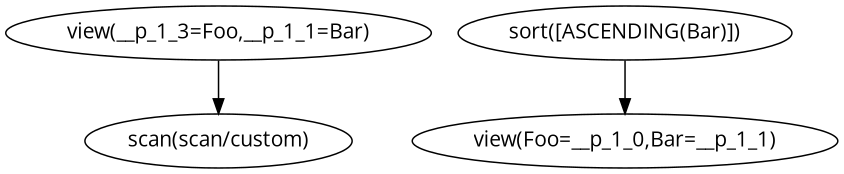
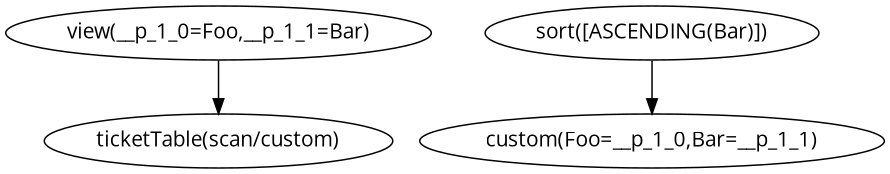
node "view(__p_1_3=Foo,__p_1_1=Bar)": label "view(__p_1_3=Foo,__p_1_1=Bar)" -> "view(__p_1_0=Foo,__p_1_1=Bar)"
node "scan(scan/custom)": label "scan(scan/custom)" -> "ticketTable(scan/custom)"
node "view(Foo=__p_1_0,Bar=__p_1_1)": label "view(Foo=__p_1_0,Bar=__p_1_1)" -> "custom(Foo=__p_1_0,Bar=__p_1_1)"
